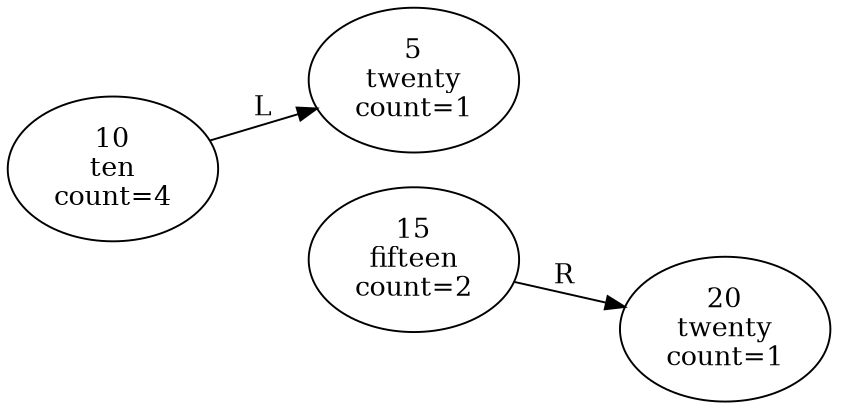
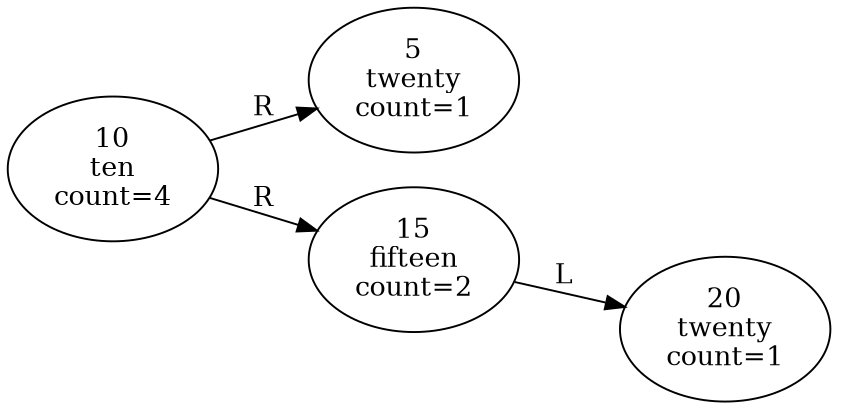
edge "10 ten count=4" -> "5 twenty count=1": label "L" -> "R"
edge "10 ten count=4" -> "15 fifteen count=2": added, label "R"
edge "15 fifteen count=2" -> "20 twenty count=1": label "R" -> "L"
